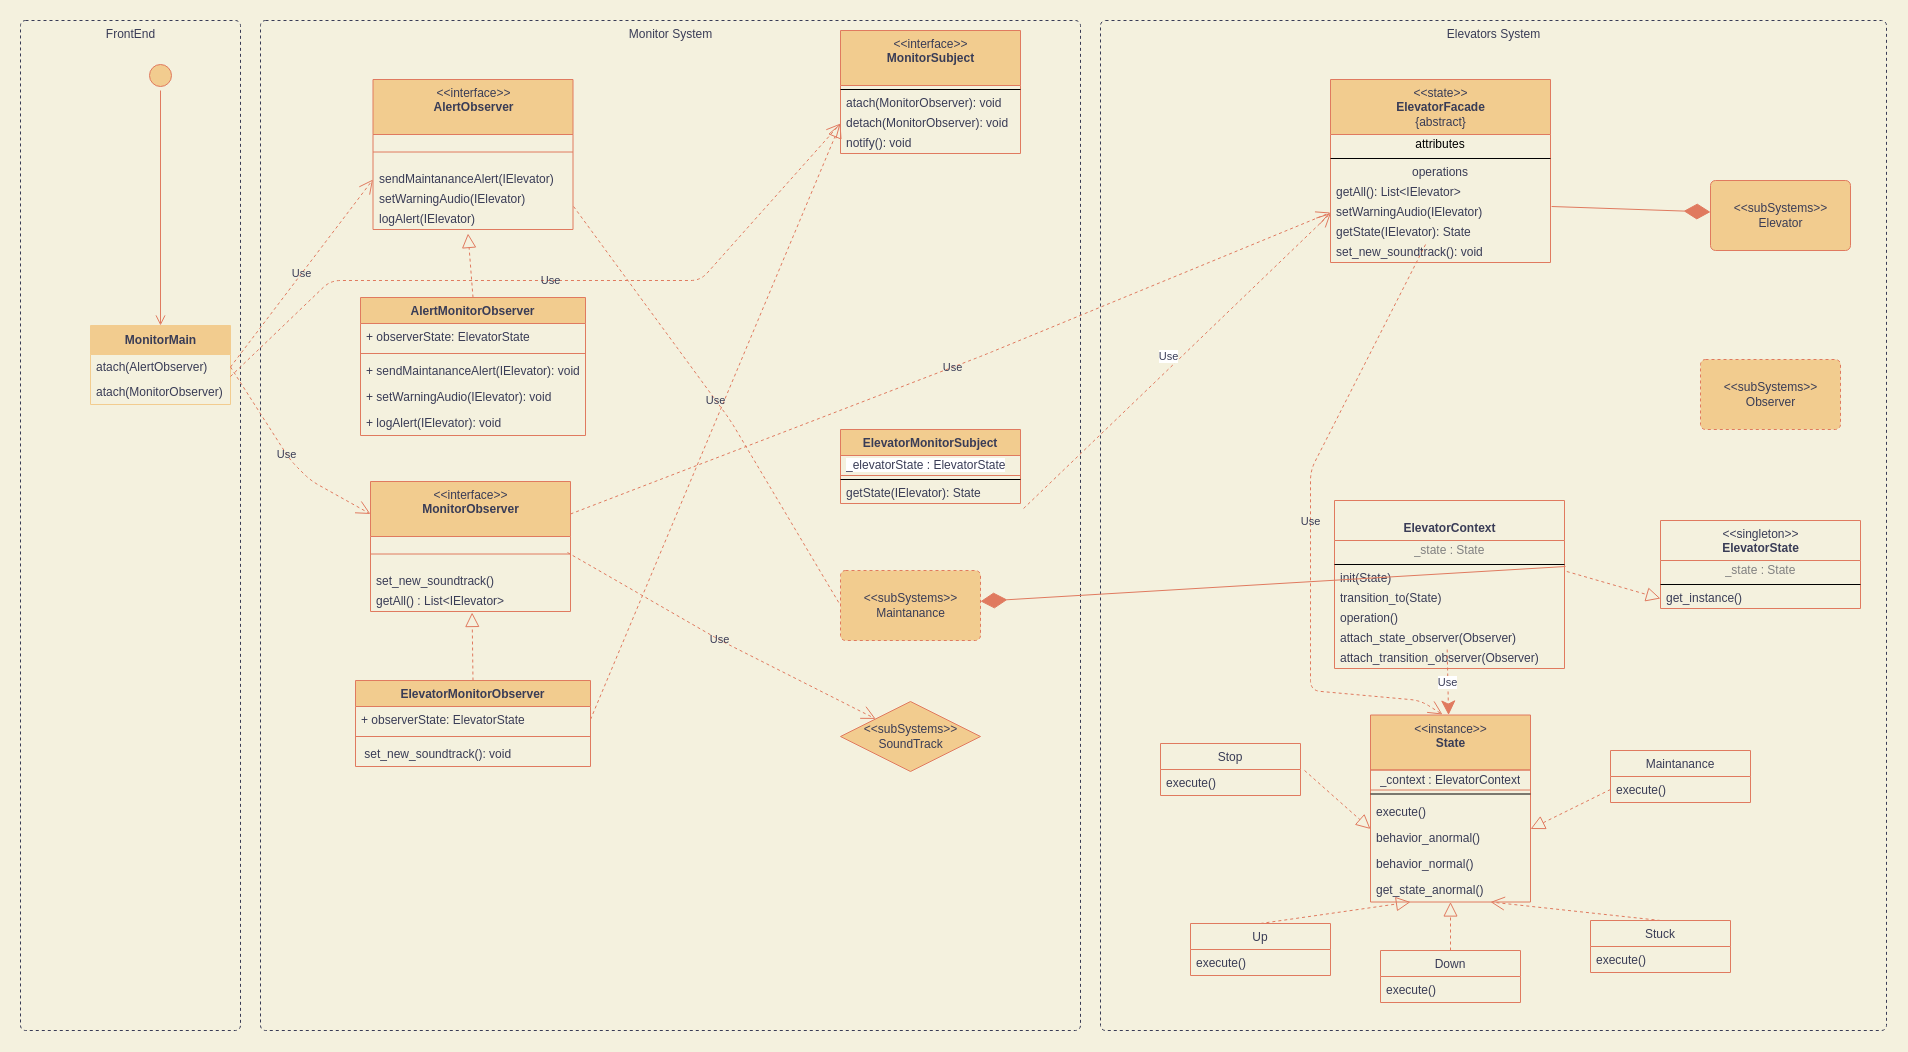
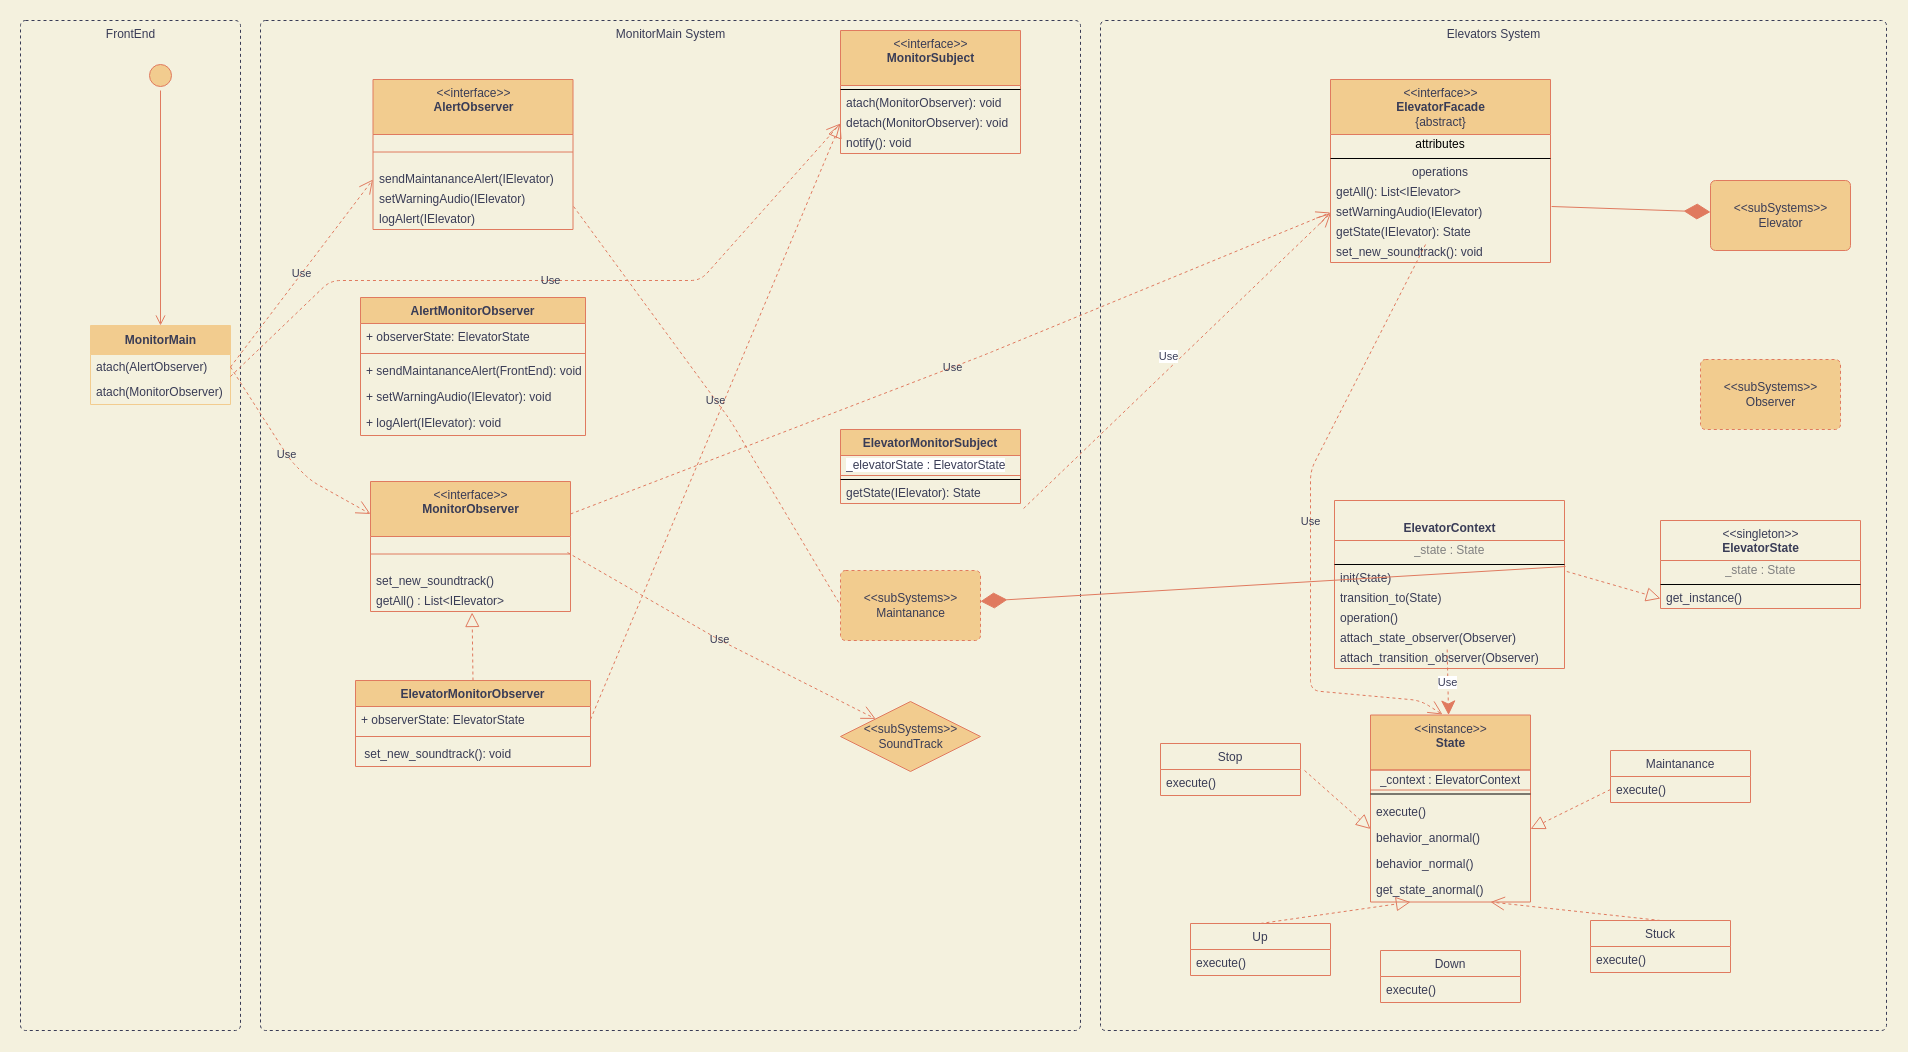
node "Monitor System": label "Monitor System" -> "MonitorMain System"
node "<<state>> ElevatorFacade {abstract}": label "<<state>> ElevatorFacade {abstract}" -> "<<interface>> ElevatorFacade {abstract}"
edge "AlertMonitorObserver" -> "logAlert(IElevator)": removed
node "+ sendMaintananceAlert(IElevator): void": label "+ sendMaintananceAlert(IElevator): void" -> "+ sendMaintananceAlert(FrontEnd): void"
edge "Down" -> "<<instance>> State": removed
